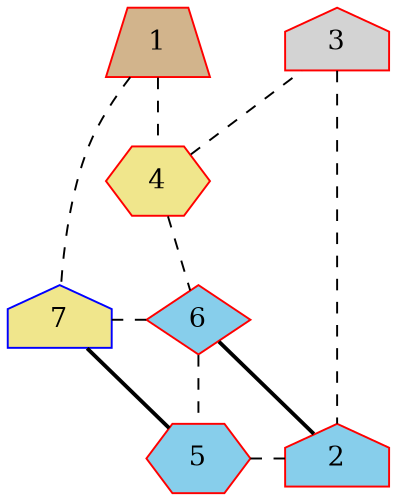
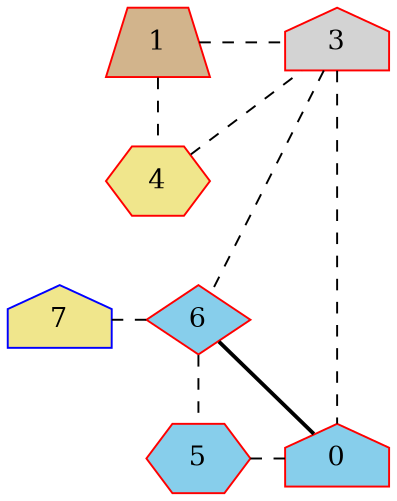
edge "1" -- "7": now "1" -- "3"
edge "4" -- "6": now "3" -- "6"
edge "7" -- "5": removed
node "2": label "2" -> "0"
